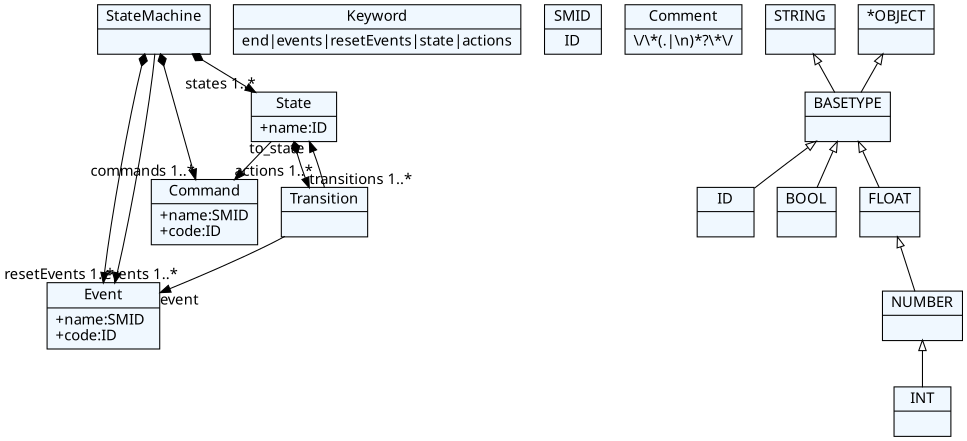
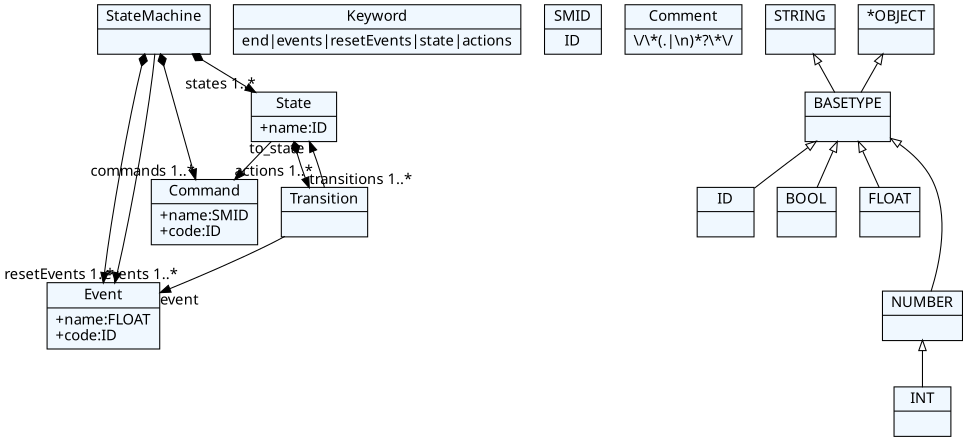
edge "NUMBER" -> "FLOAT": now "NUMBER" -> "BASETYPE"
node "Event": text "+name:SMID" -> "+name:FLOAT"
